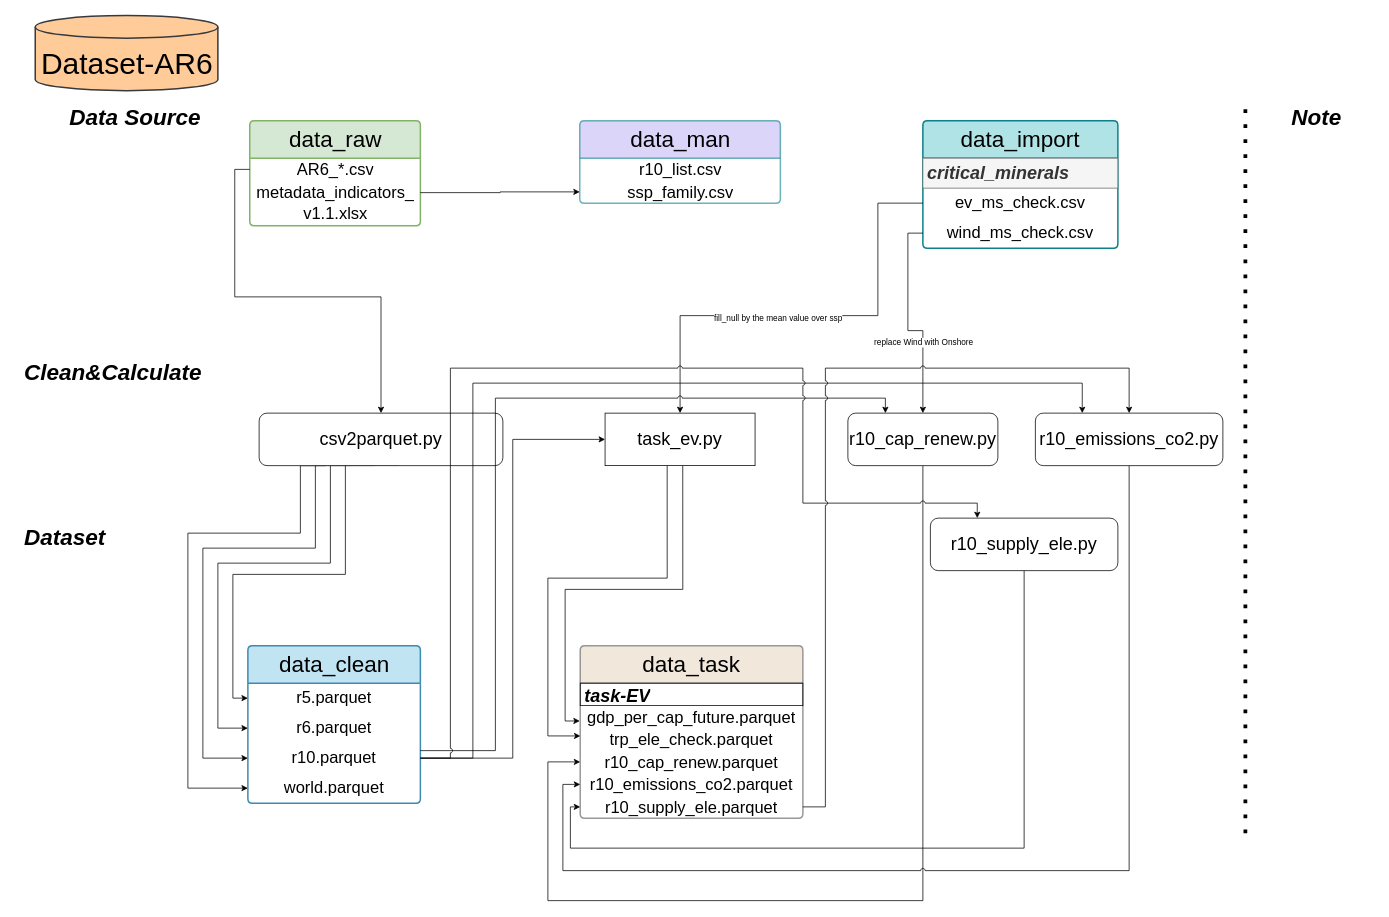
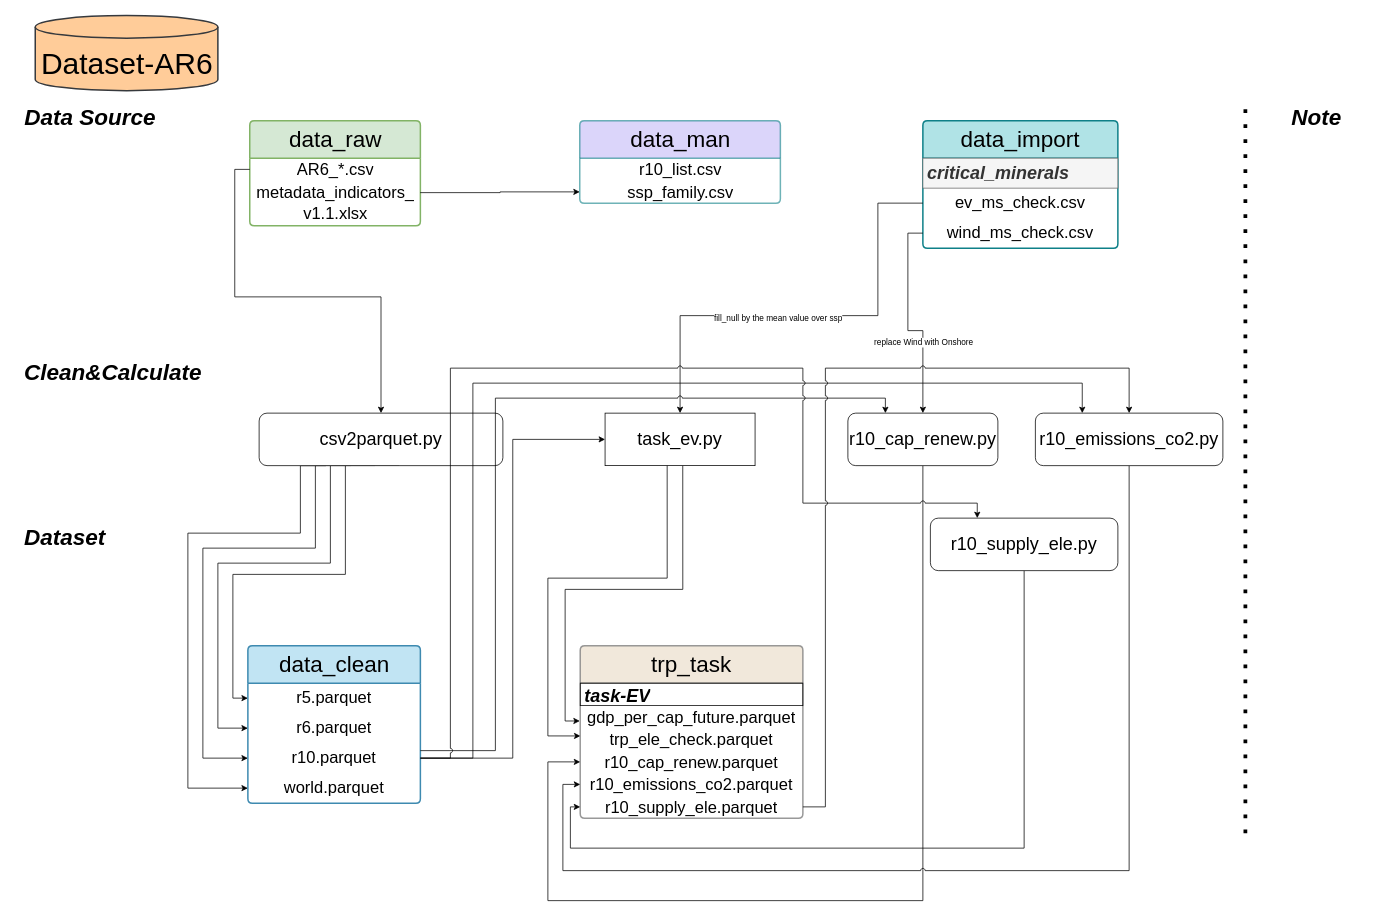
node "Data Source": moved (135, 117) -> (90, 117)
node "data_task": label "data_task" -> "trp_task"
